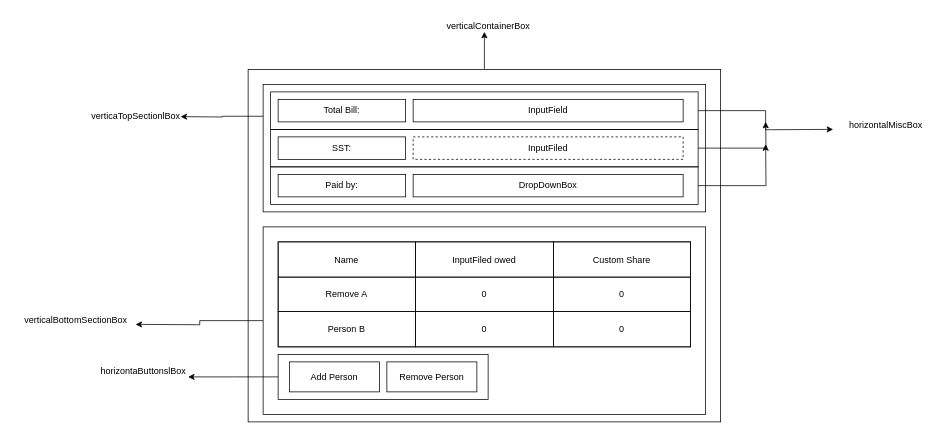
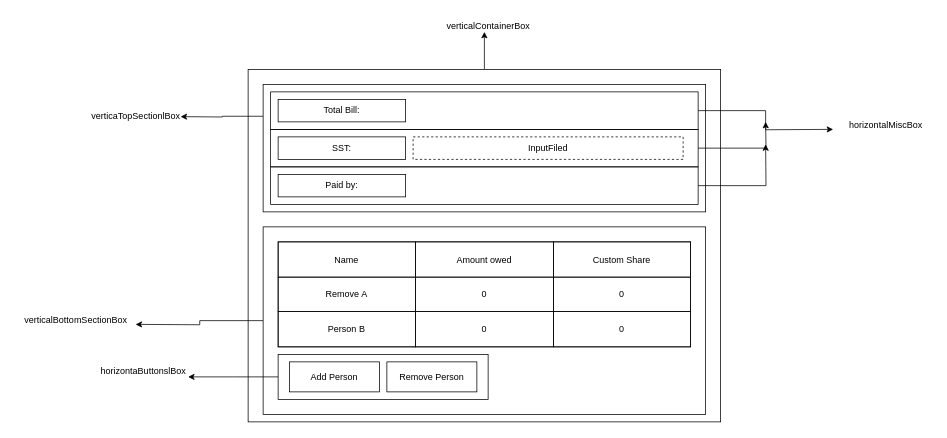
node "InputField": removed
node "DropDownBox": removed
node "InputFiled owed": label "InputFiled owed" -> "Amount owed"
